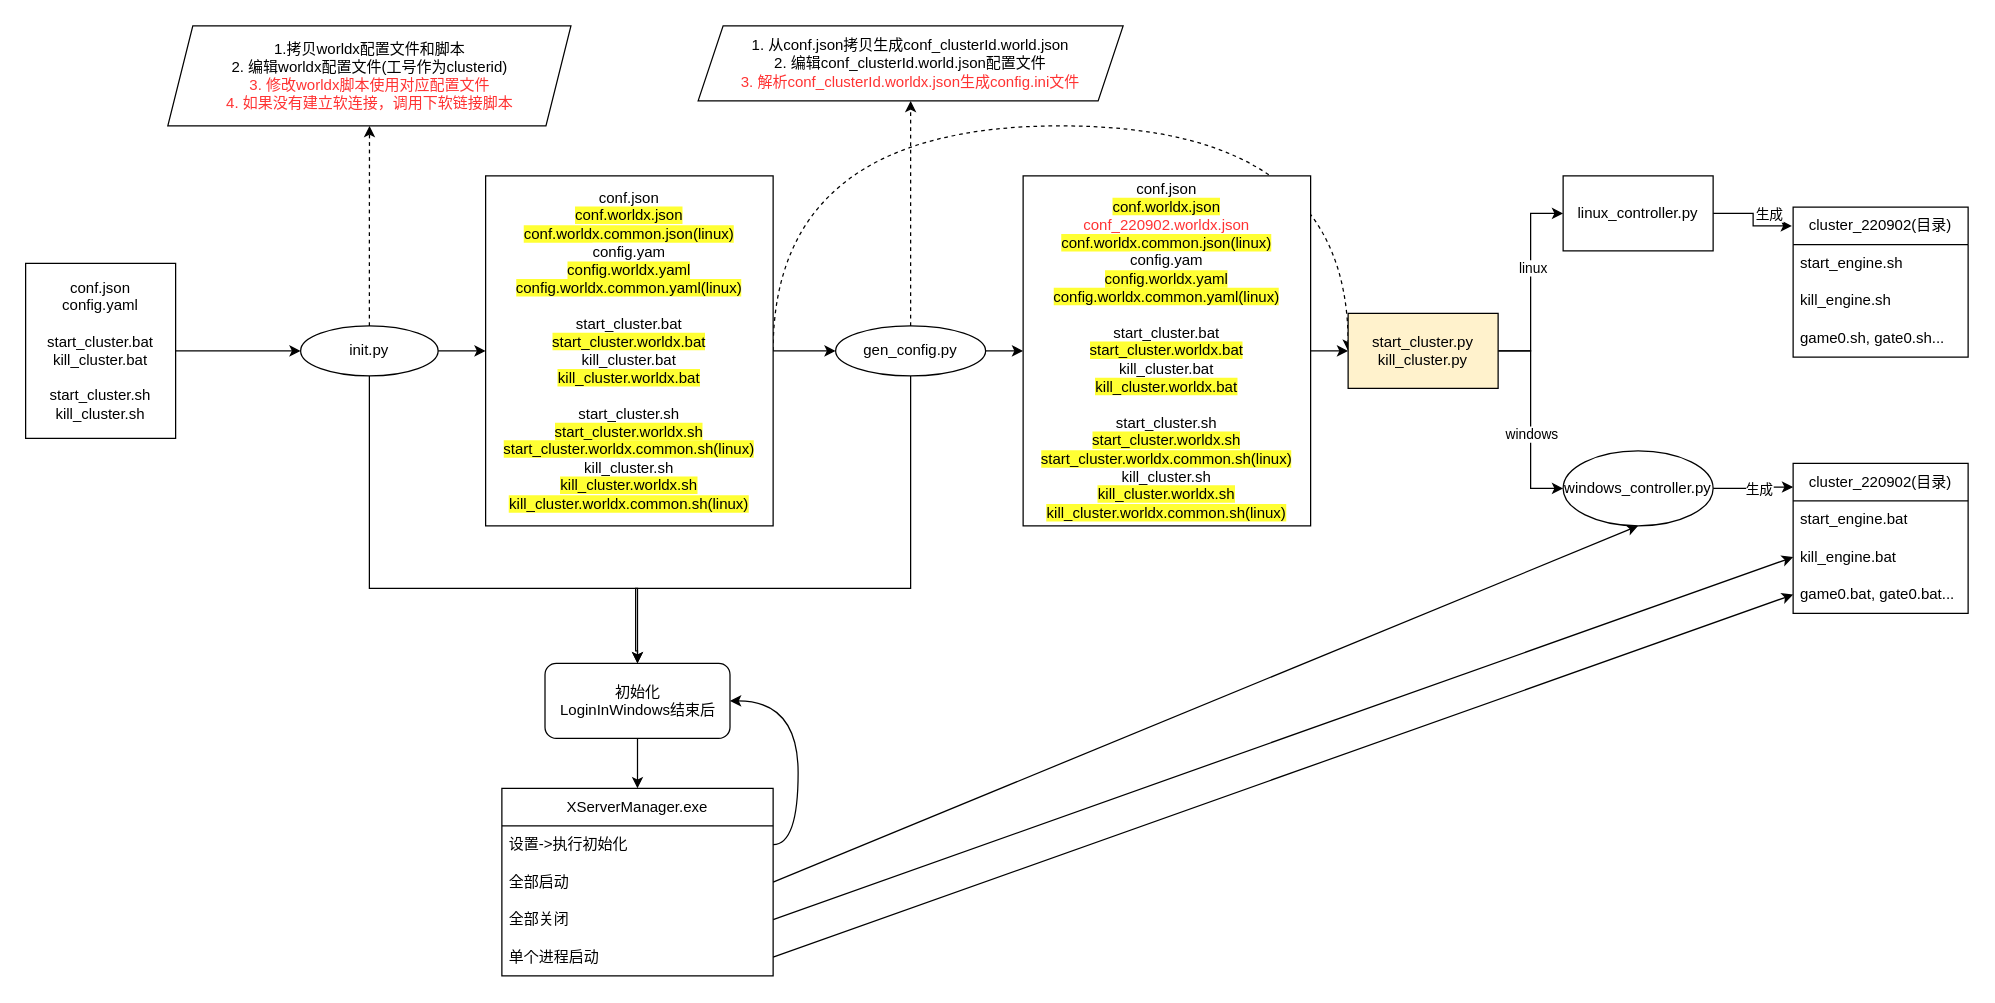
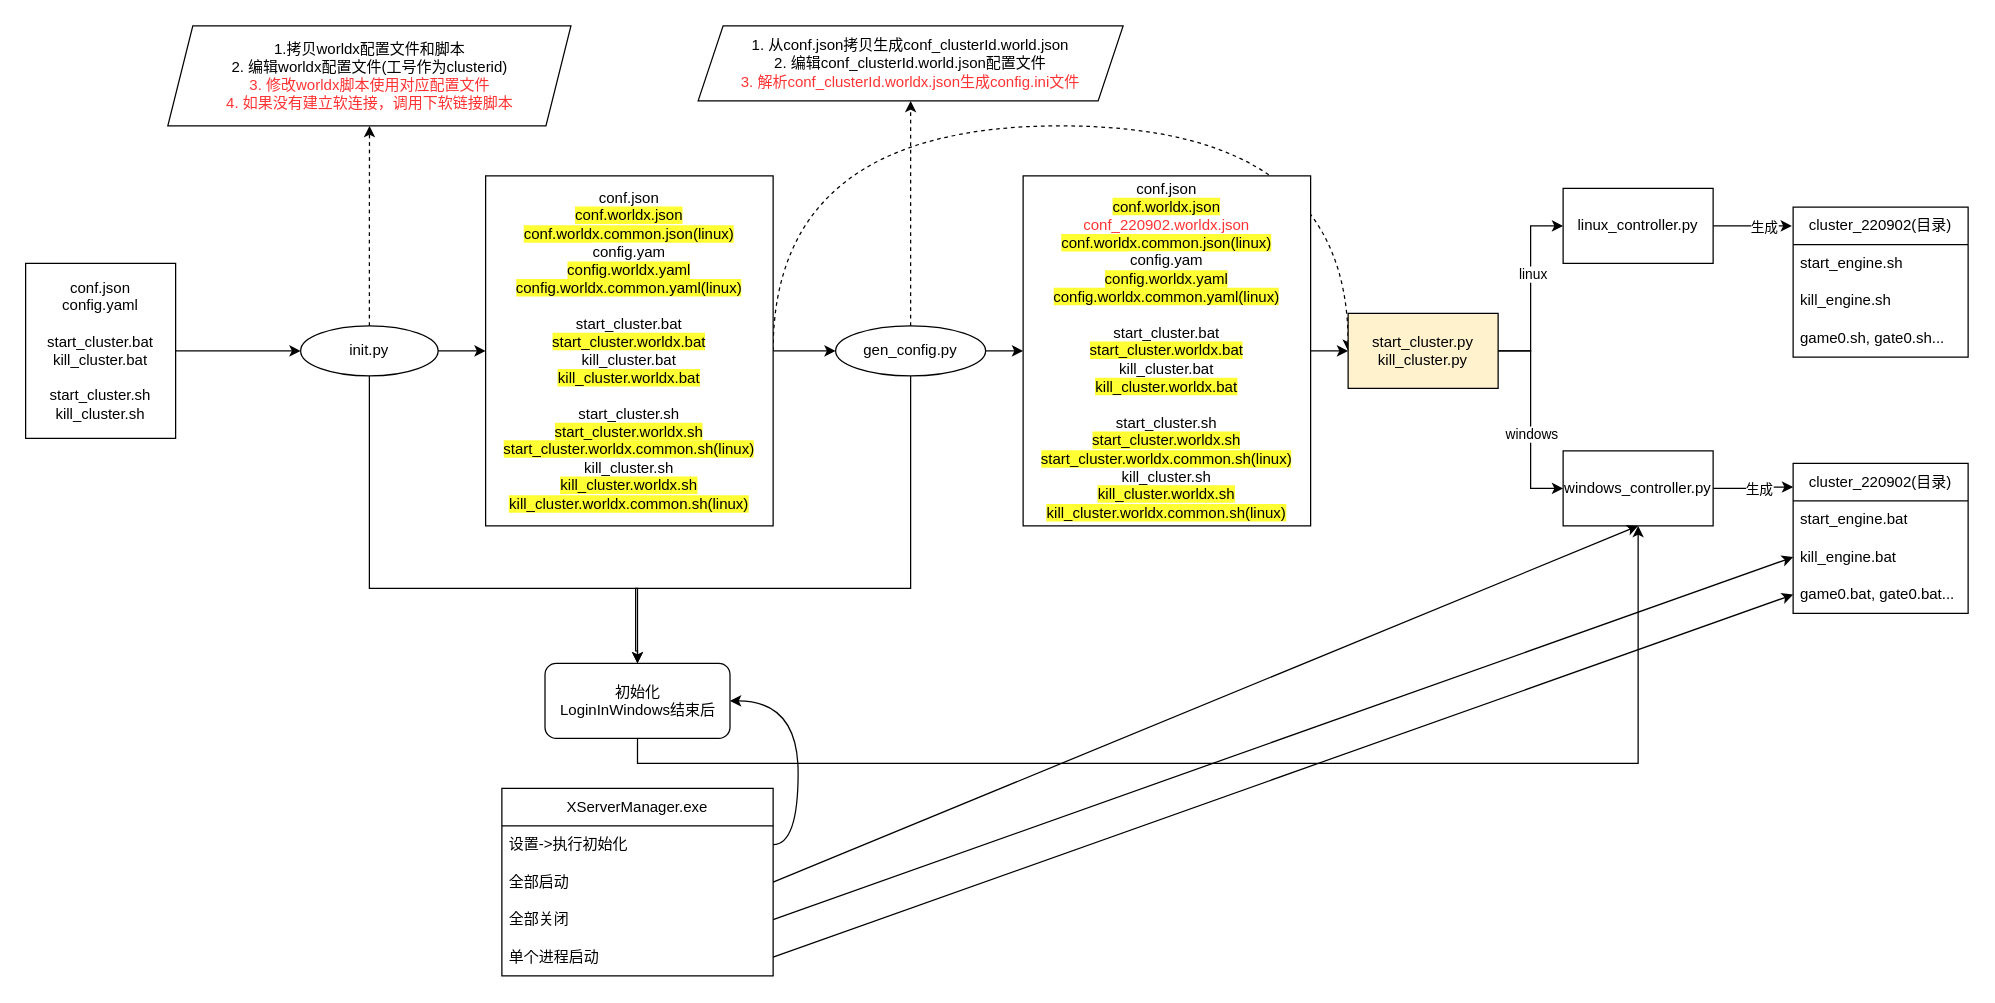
node "linux_controller.py": moved (1638, 213) -> (1638, 226)
node "windows_controller.py": shape ellipse -> rectangle
edge "初始化 LoginInWindows结束后" -> "XServerManager.exe": now "初始化 LoginInWindows结束后" -> "windows_controller.py"
